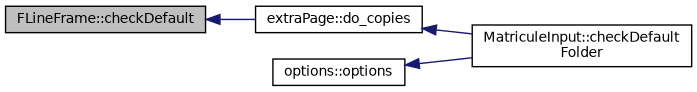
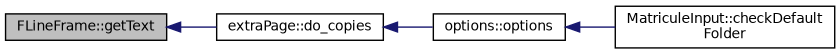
node "FLineFrame::checkDefault": label "FLineFrame::checkDefault" -> "FLineFrame::getText"
edge "MatriculeInput::checkDefault Folder" -> "extraPage::do_copies": now "options::options" -> "extraPage::do_copies"
